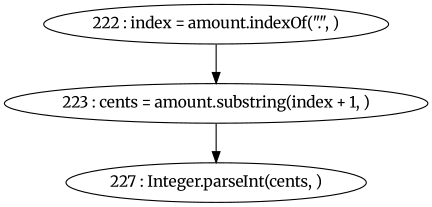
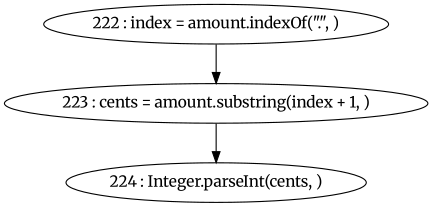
node "227 : Integer.parseInt(cents, )": label "227 : Integer.parseInt(cents, )" -> "224 : Integer.parseInt(cents, )"
